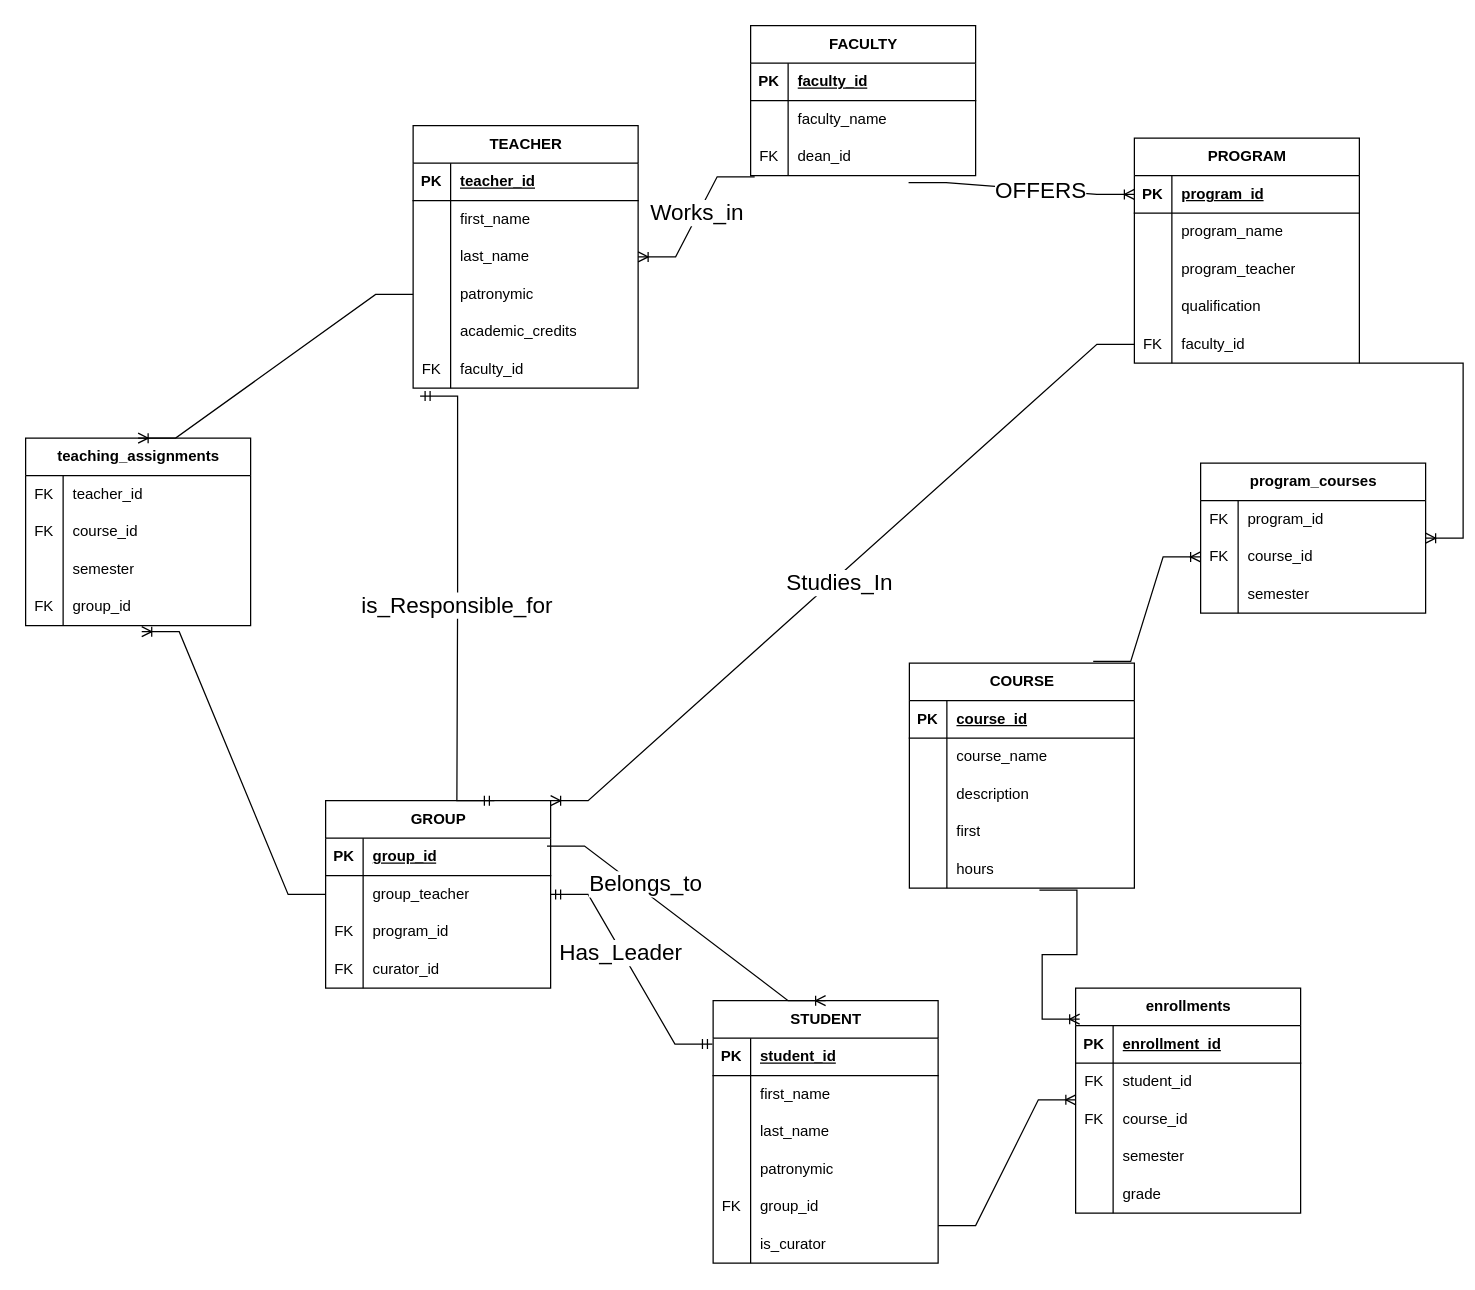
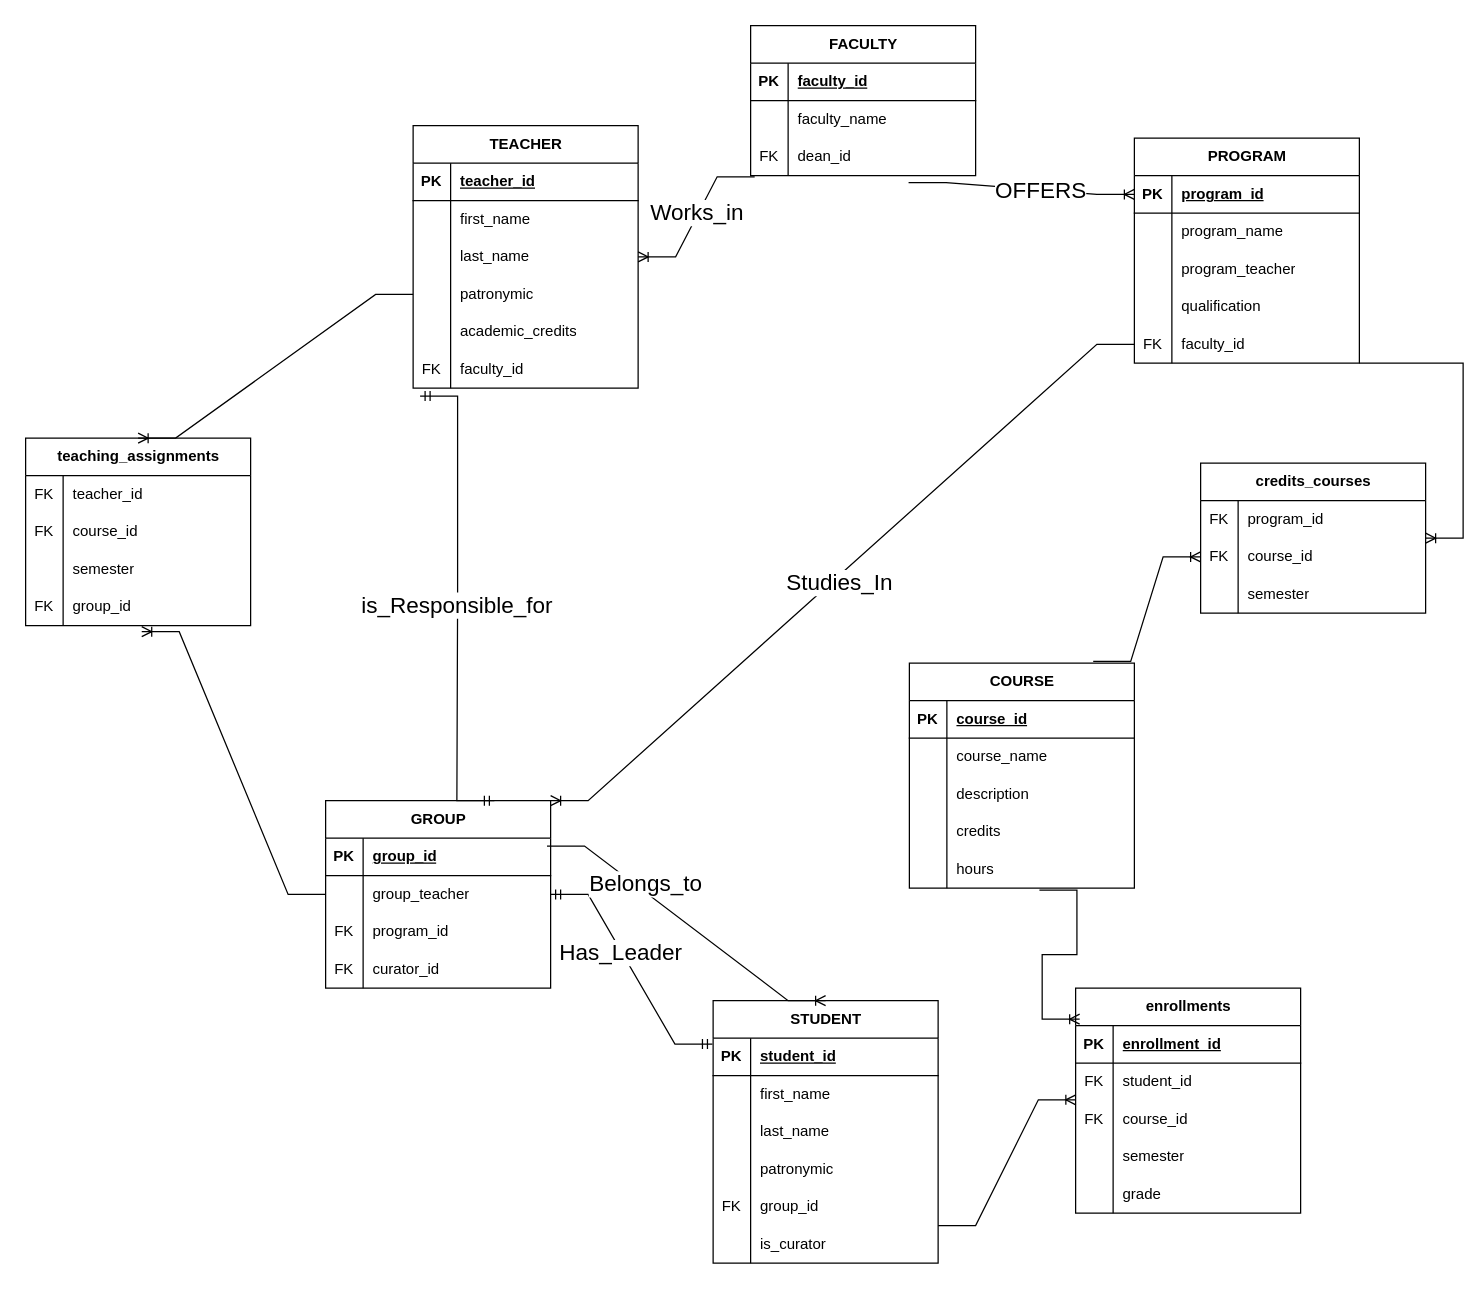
node "program_courses": label "program_courses" -> "credits_courses"
node "first": label "first" -> "credits"
